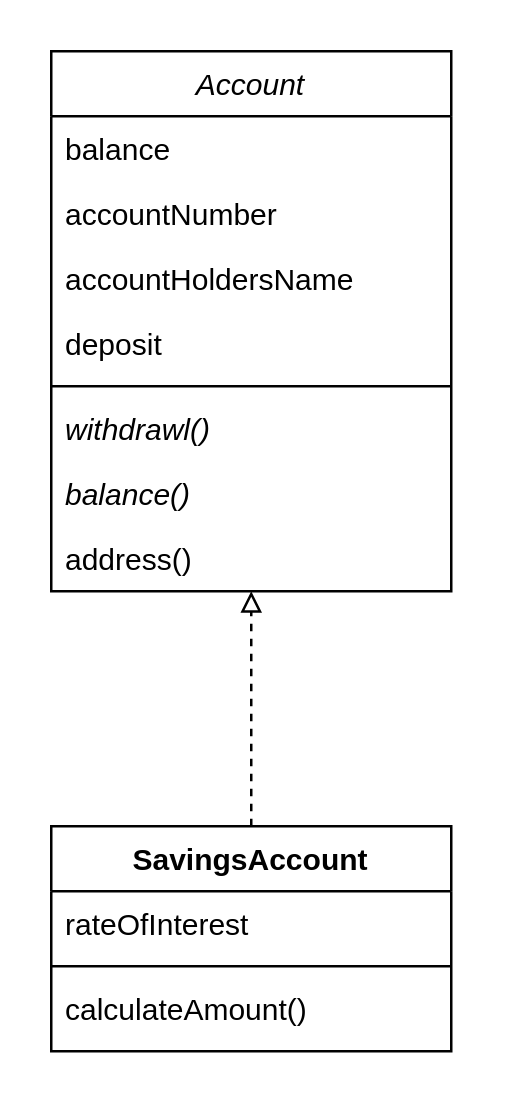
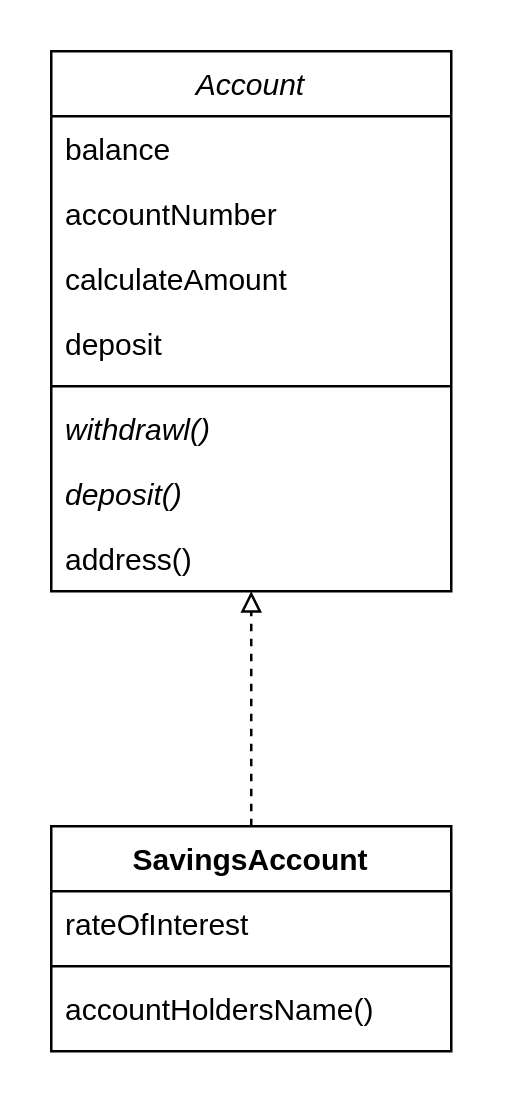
node "accountHoldersName": label "accountHoldersName" -> "calculateAmount"
node "balance()": label "balance()" -> "deposit()"
node "calculateAmount()": label "calculateAmount()" -> "accountHoldersName()"
